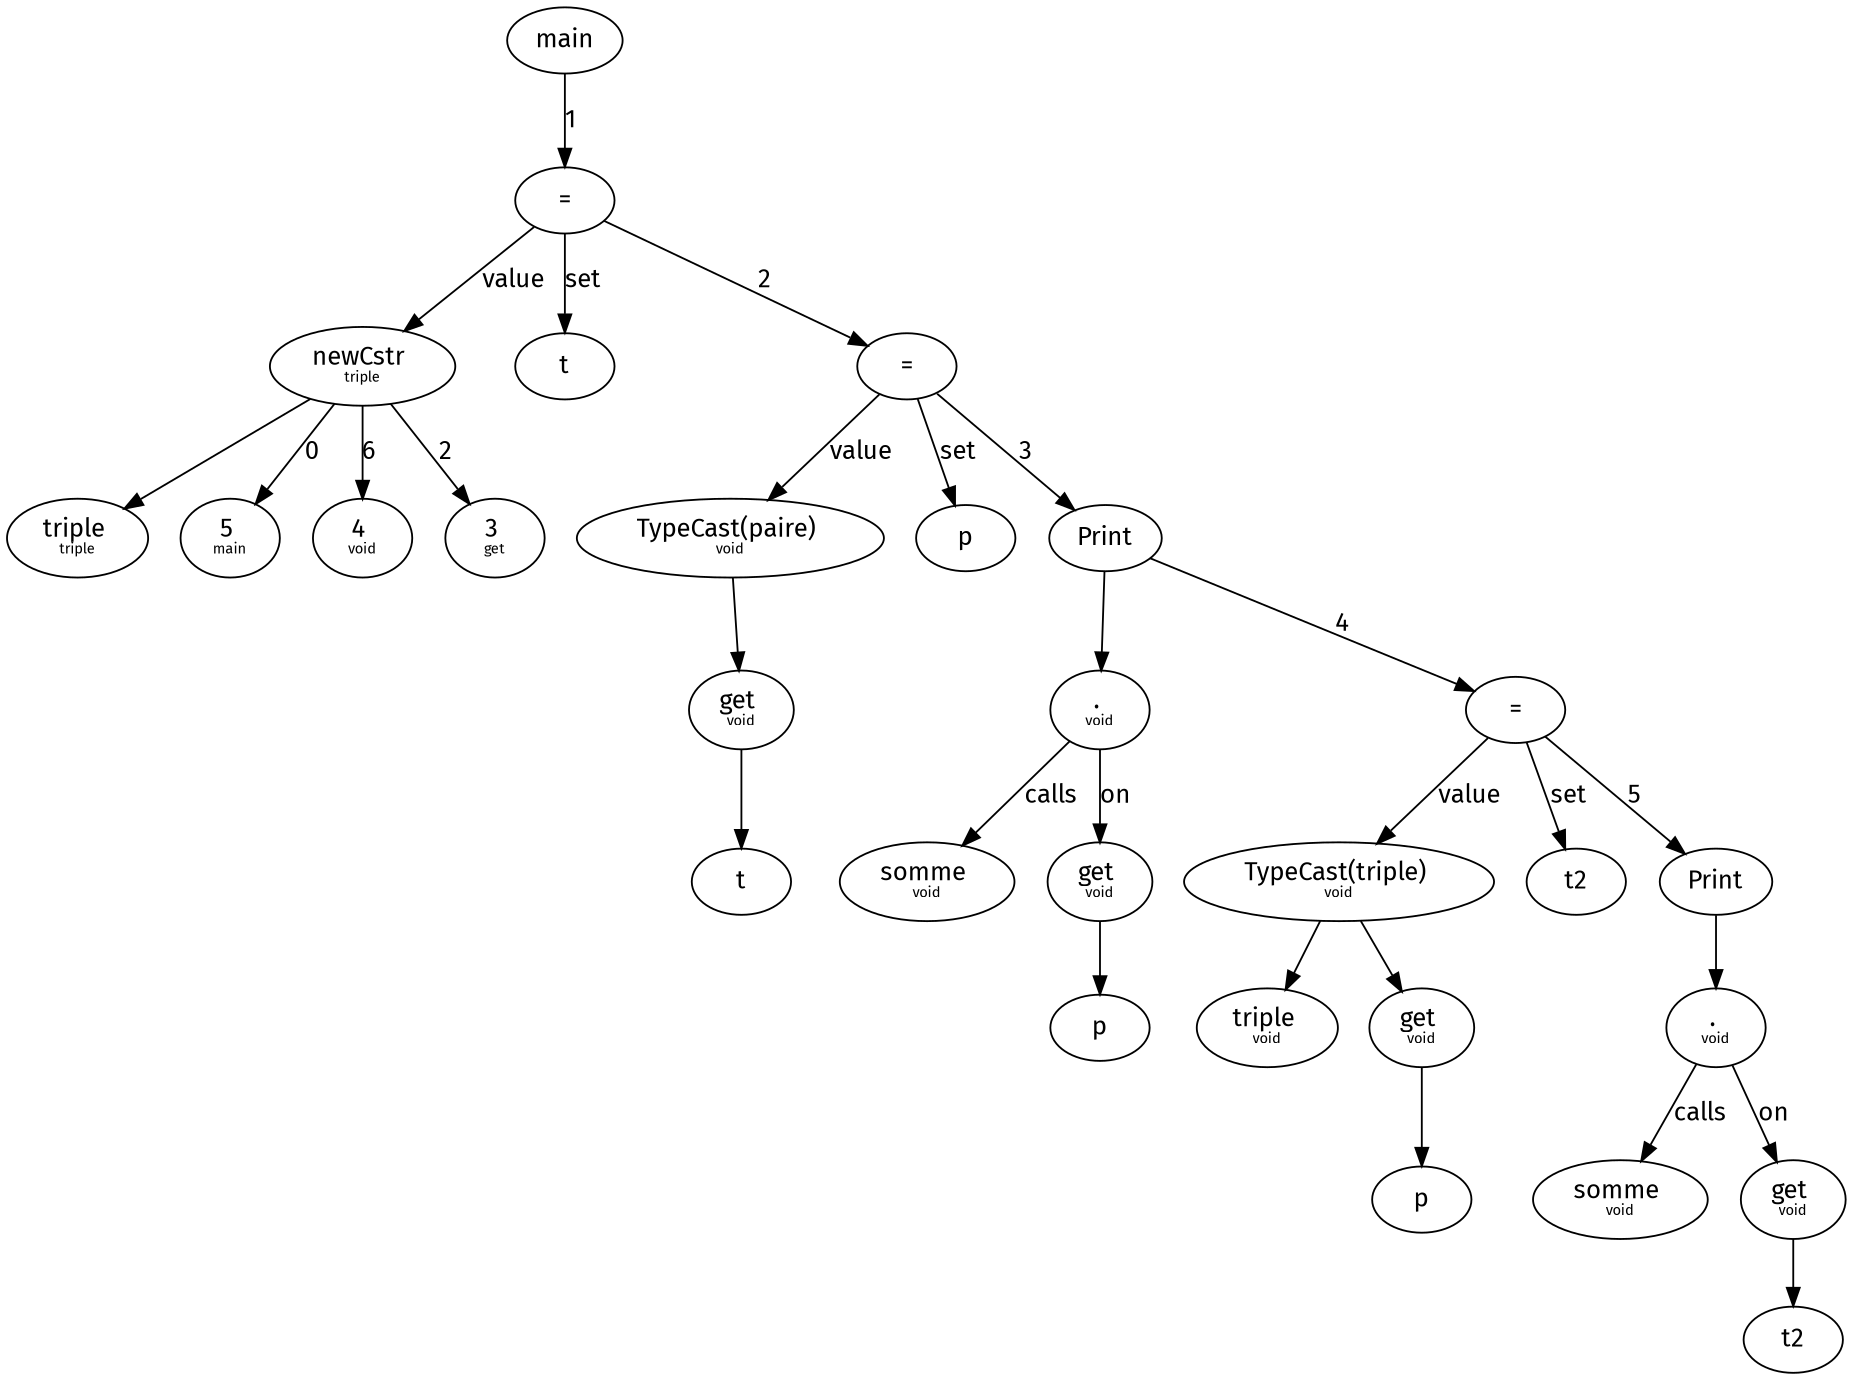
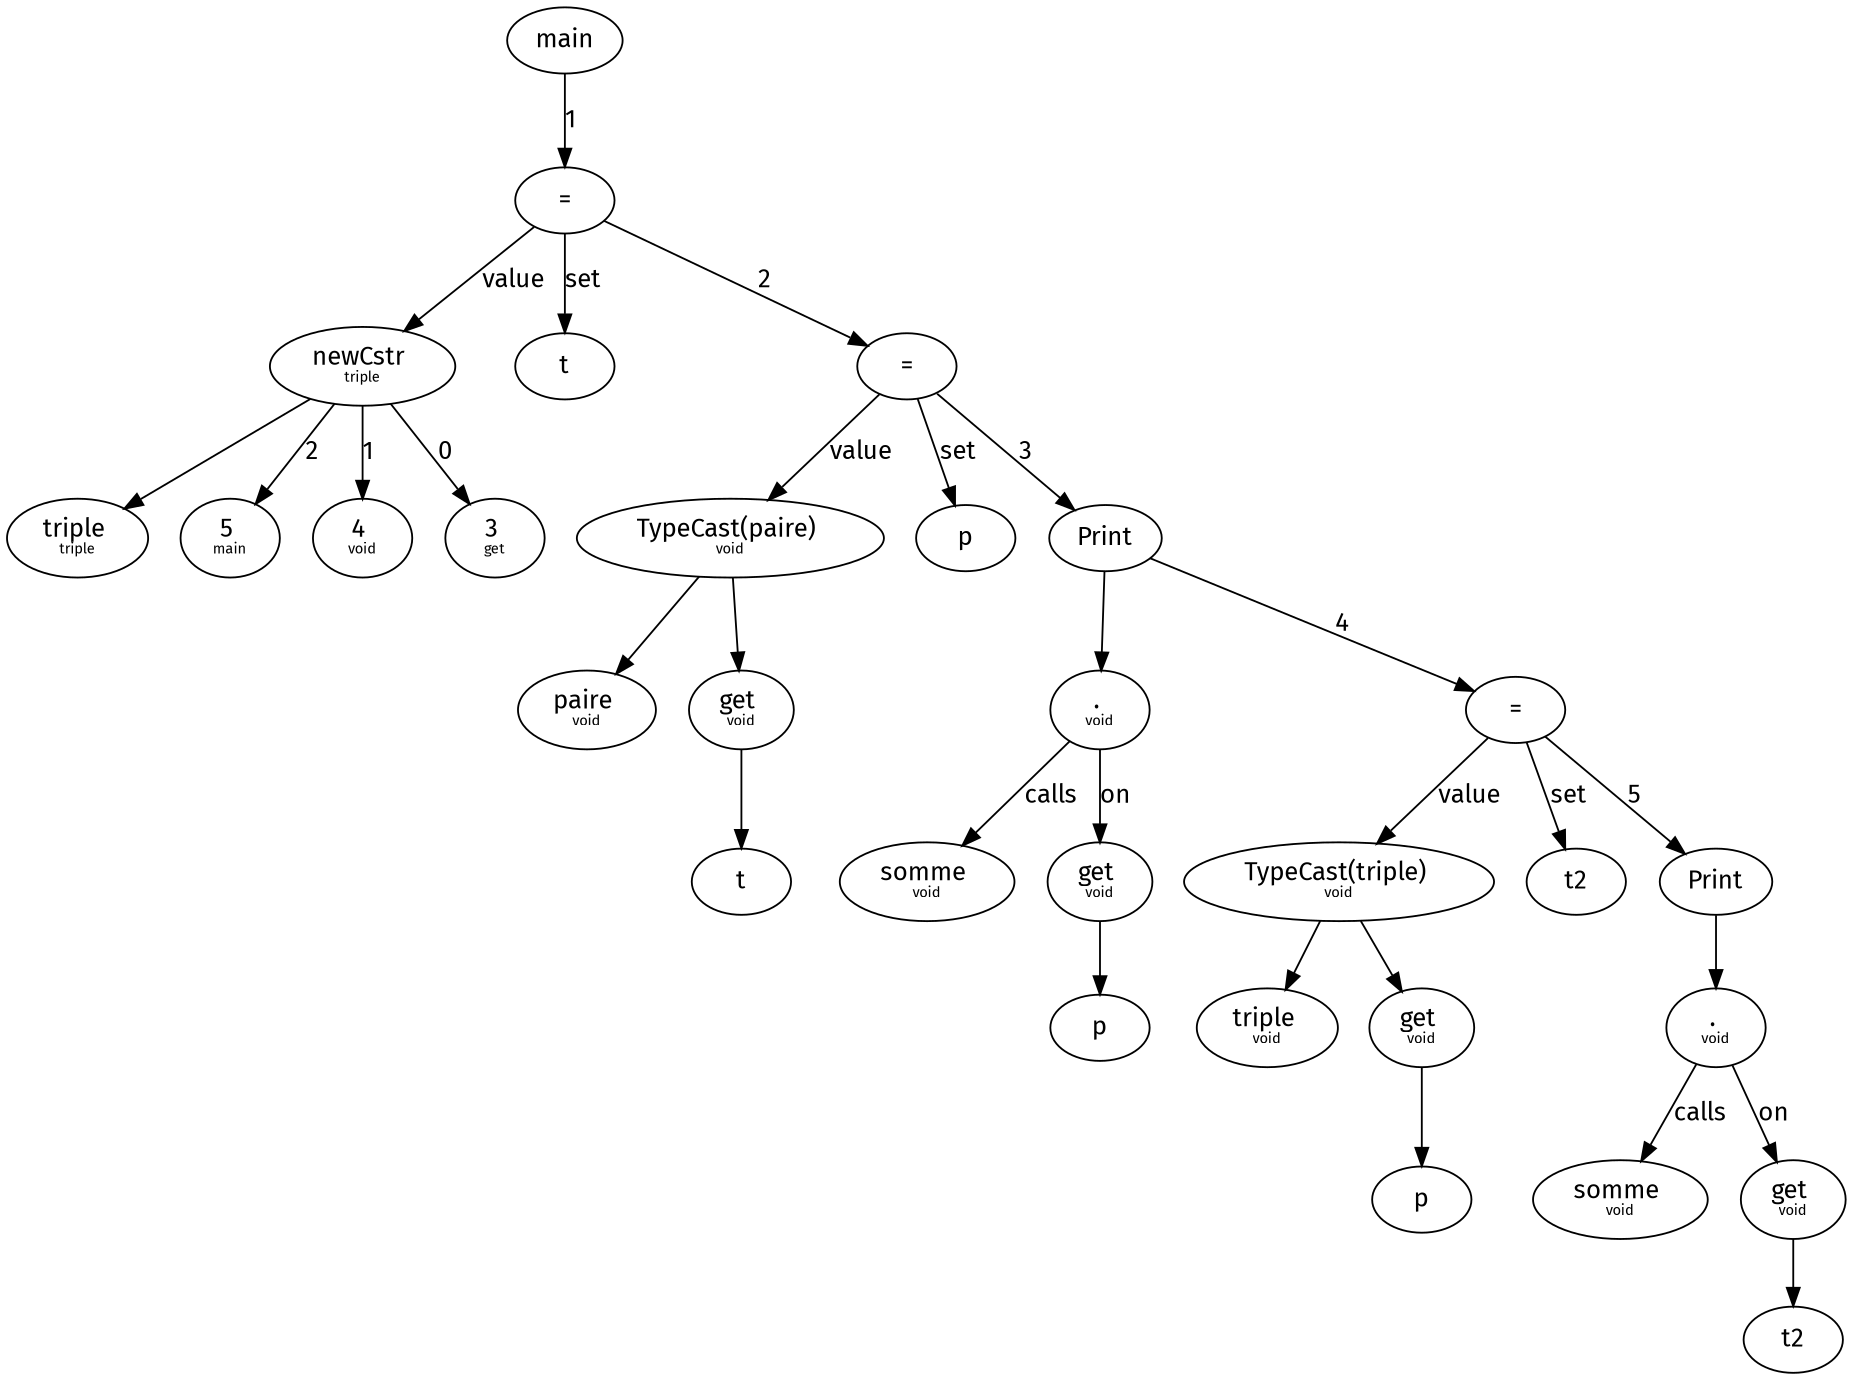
edge "newCstr" -> "5": label "0" -> "2"
edge "newCstr" -> "4": label "6" -> "1"
edge "newCstr" -> "3": label "2" -> "0"
node "paire": added
